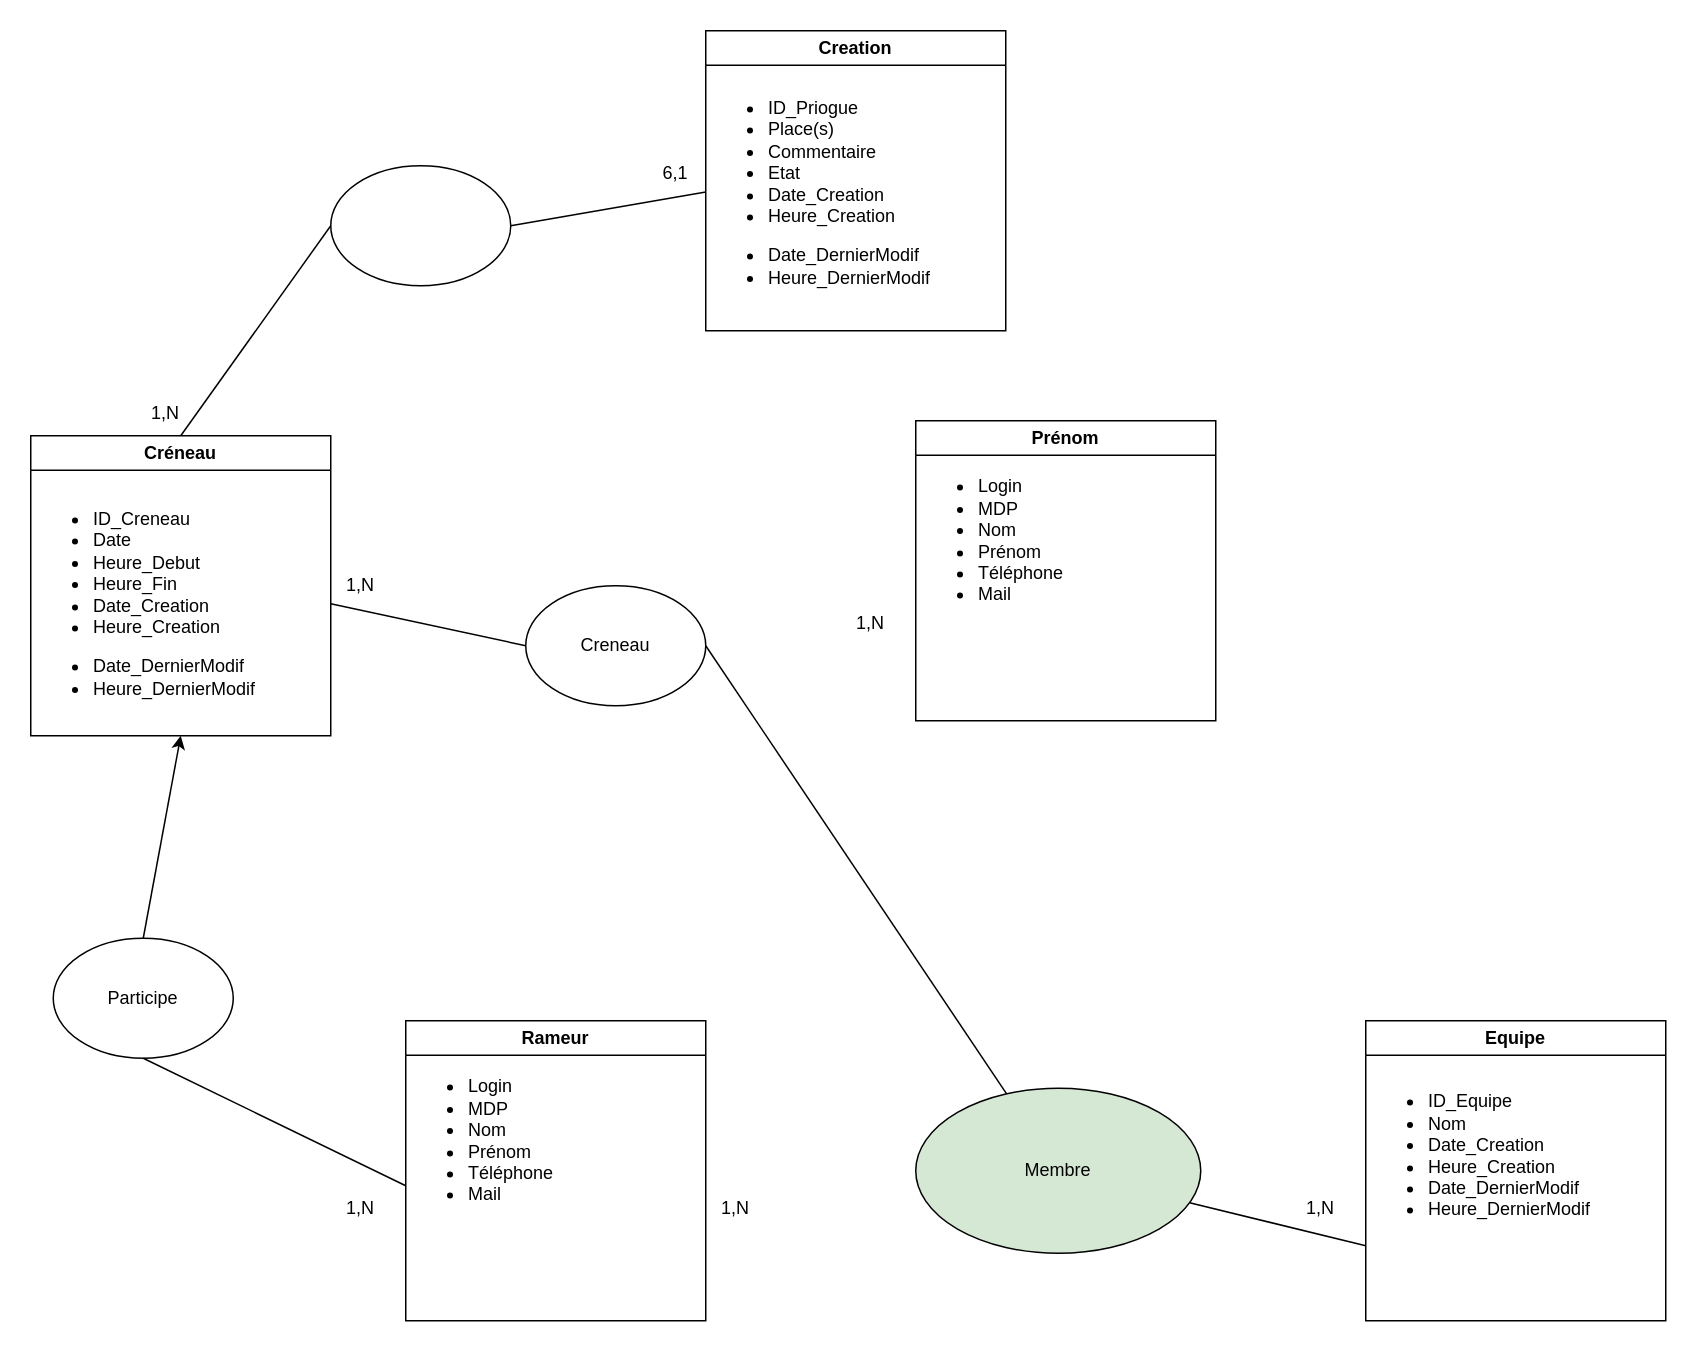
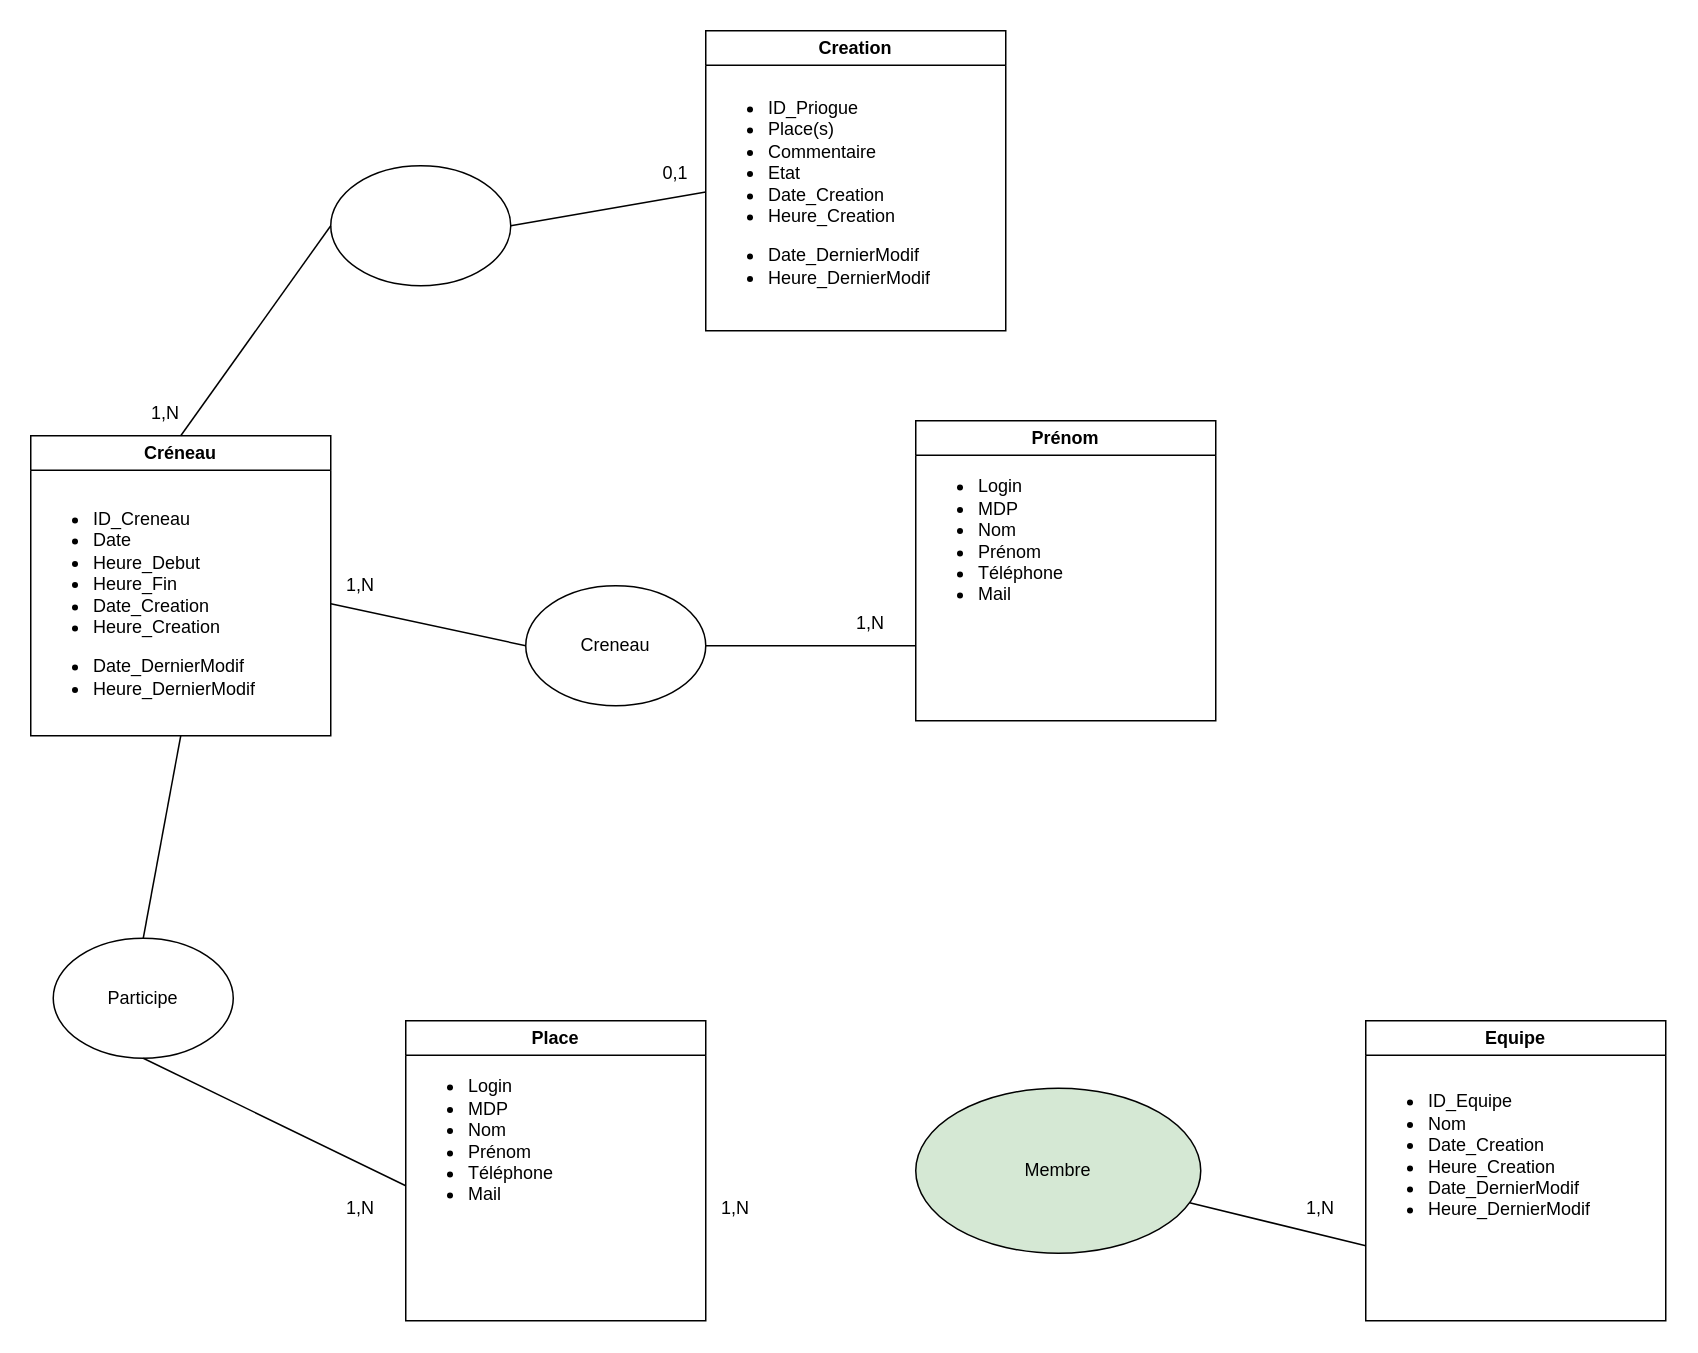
node "6,1": label "6,1" -> "0,1"
edge "Participe" -> "Créneau": arrowhead classic -> none
edge "Creneau" -- "Membre": now "Creneau" -- "Prénom"
node "Rameur": label "Rameur" -> "Place"
